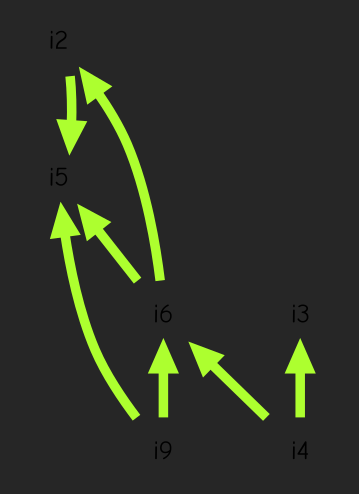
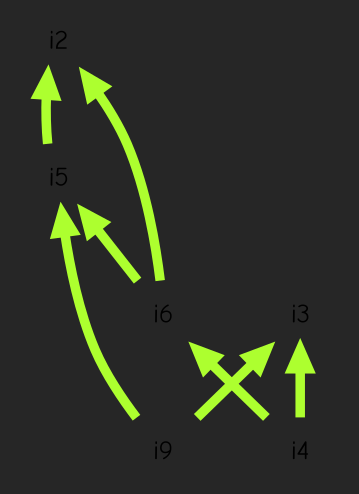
edge "i2" -> "i5": reversed
edge "i9" -> "i6": now "i9" -> "i3"
